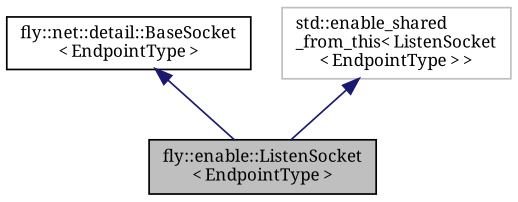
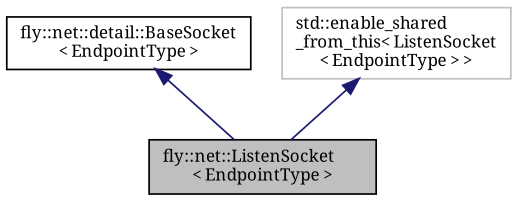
node "fly::enable::ListenSocket < EndpointType >": label "fly::enable::ListenSocket < EndpointType >" -> "fly::net::ListenSocket < EndpointType >"
